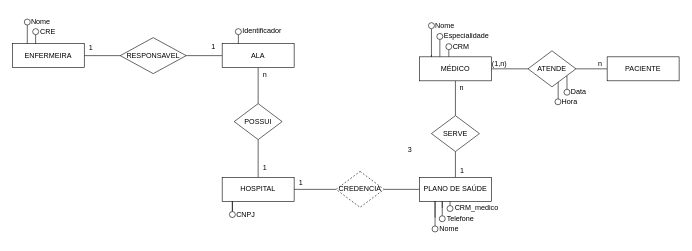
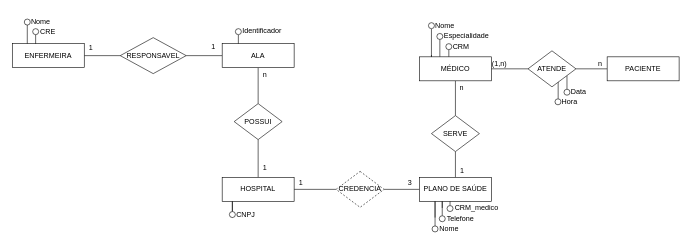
node "3": moved (410, 150) -> (410, 183)
